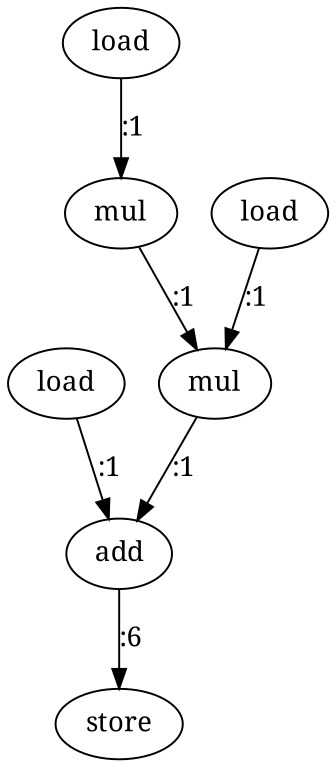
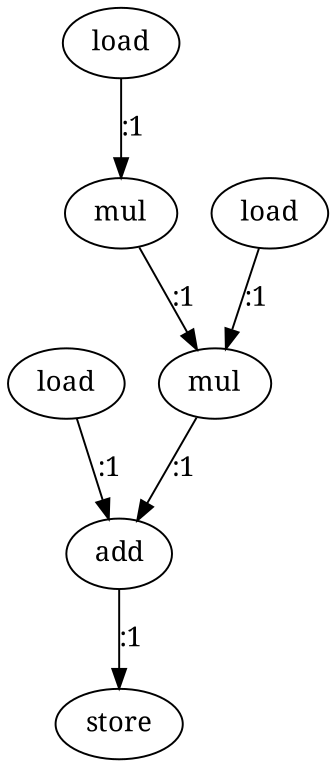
edge "add" -> "store": label ":6" -> ":1"
